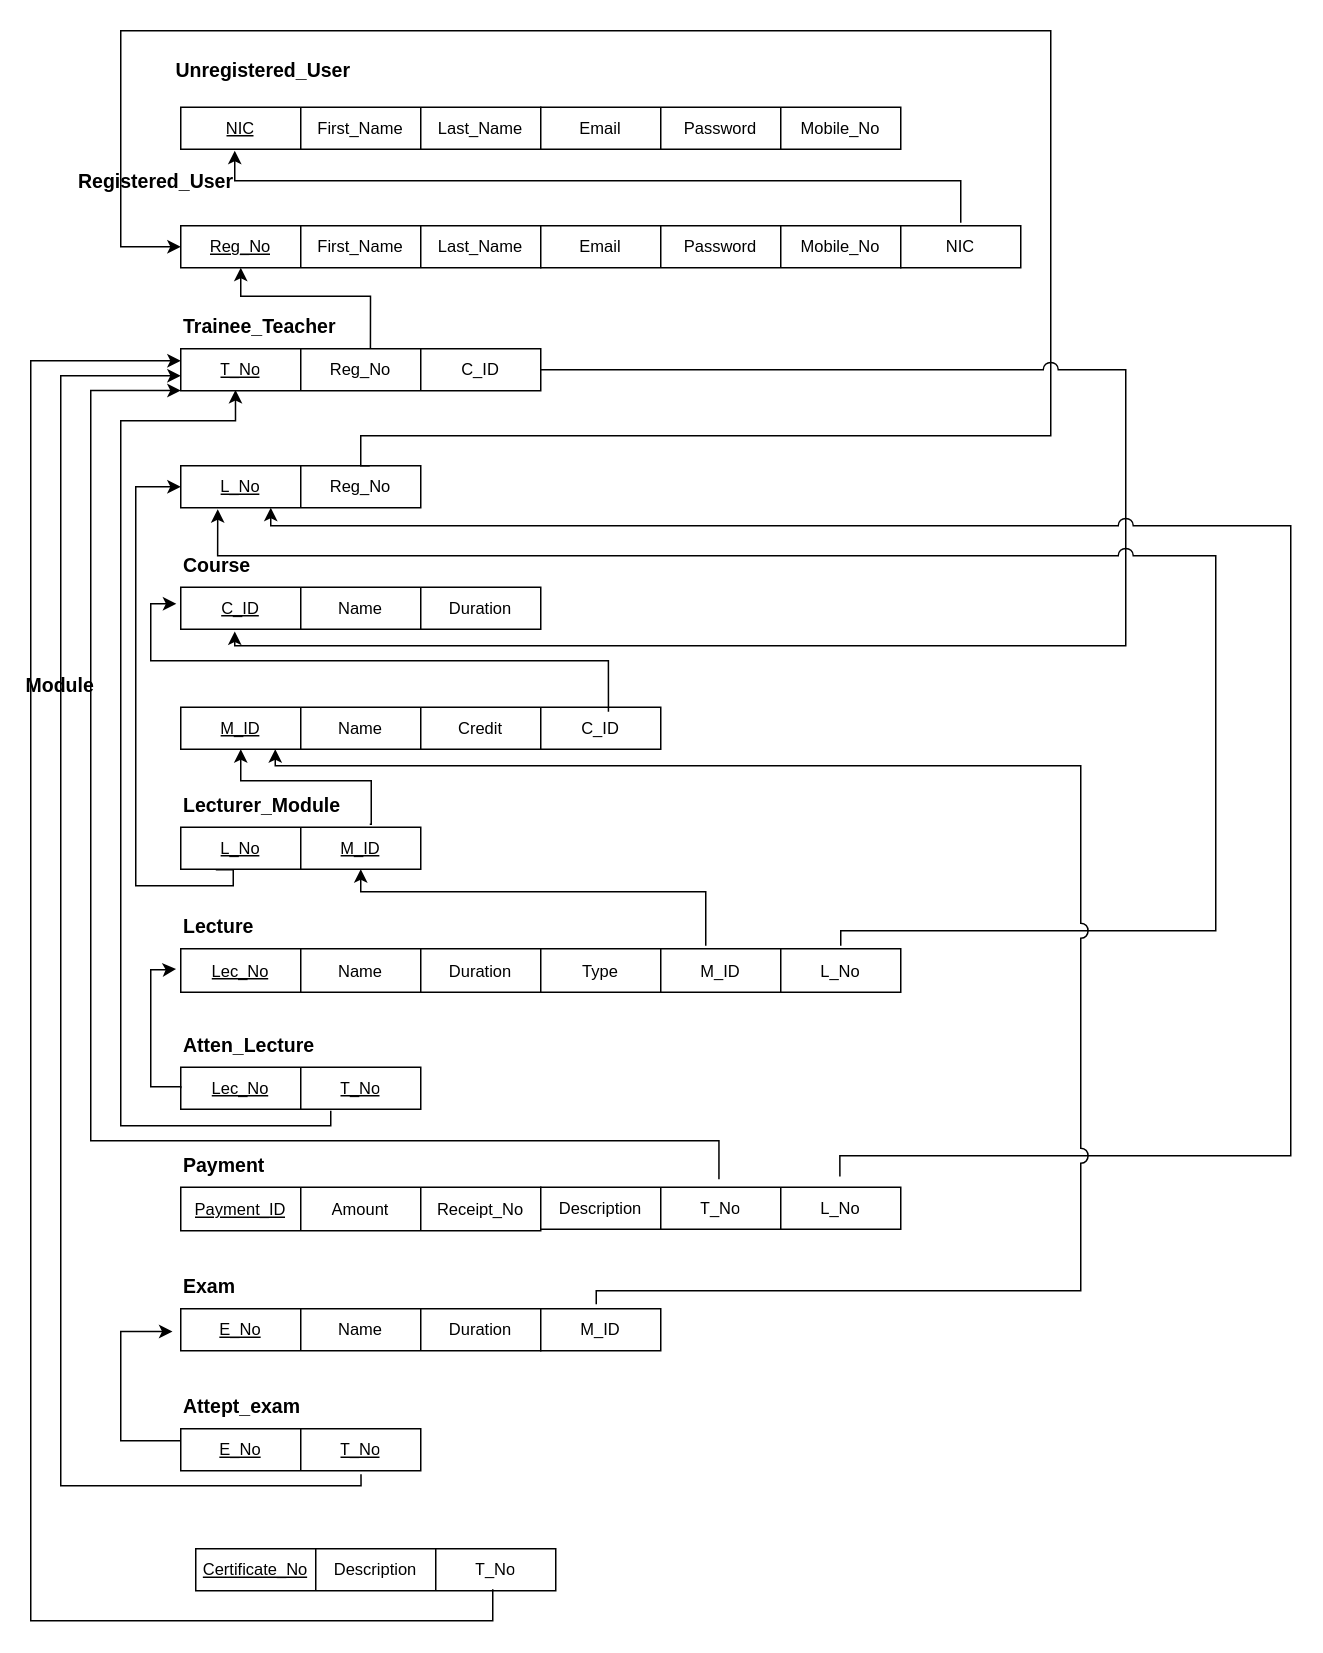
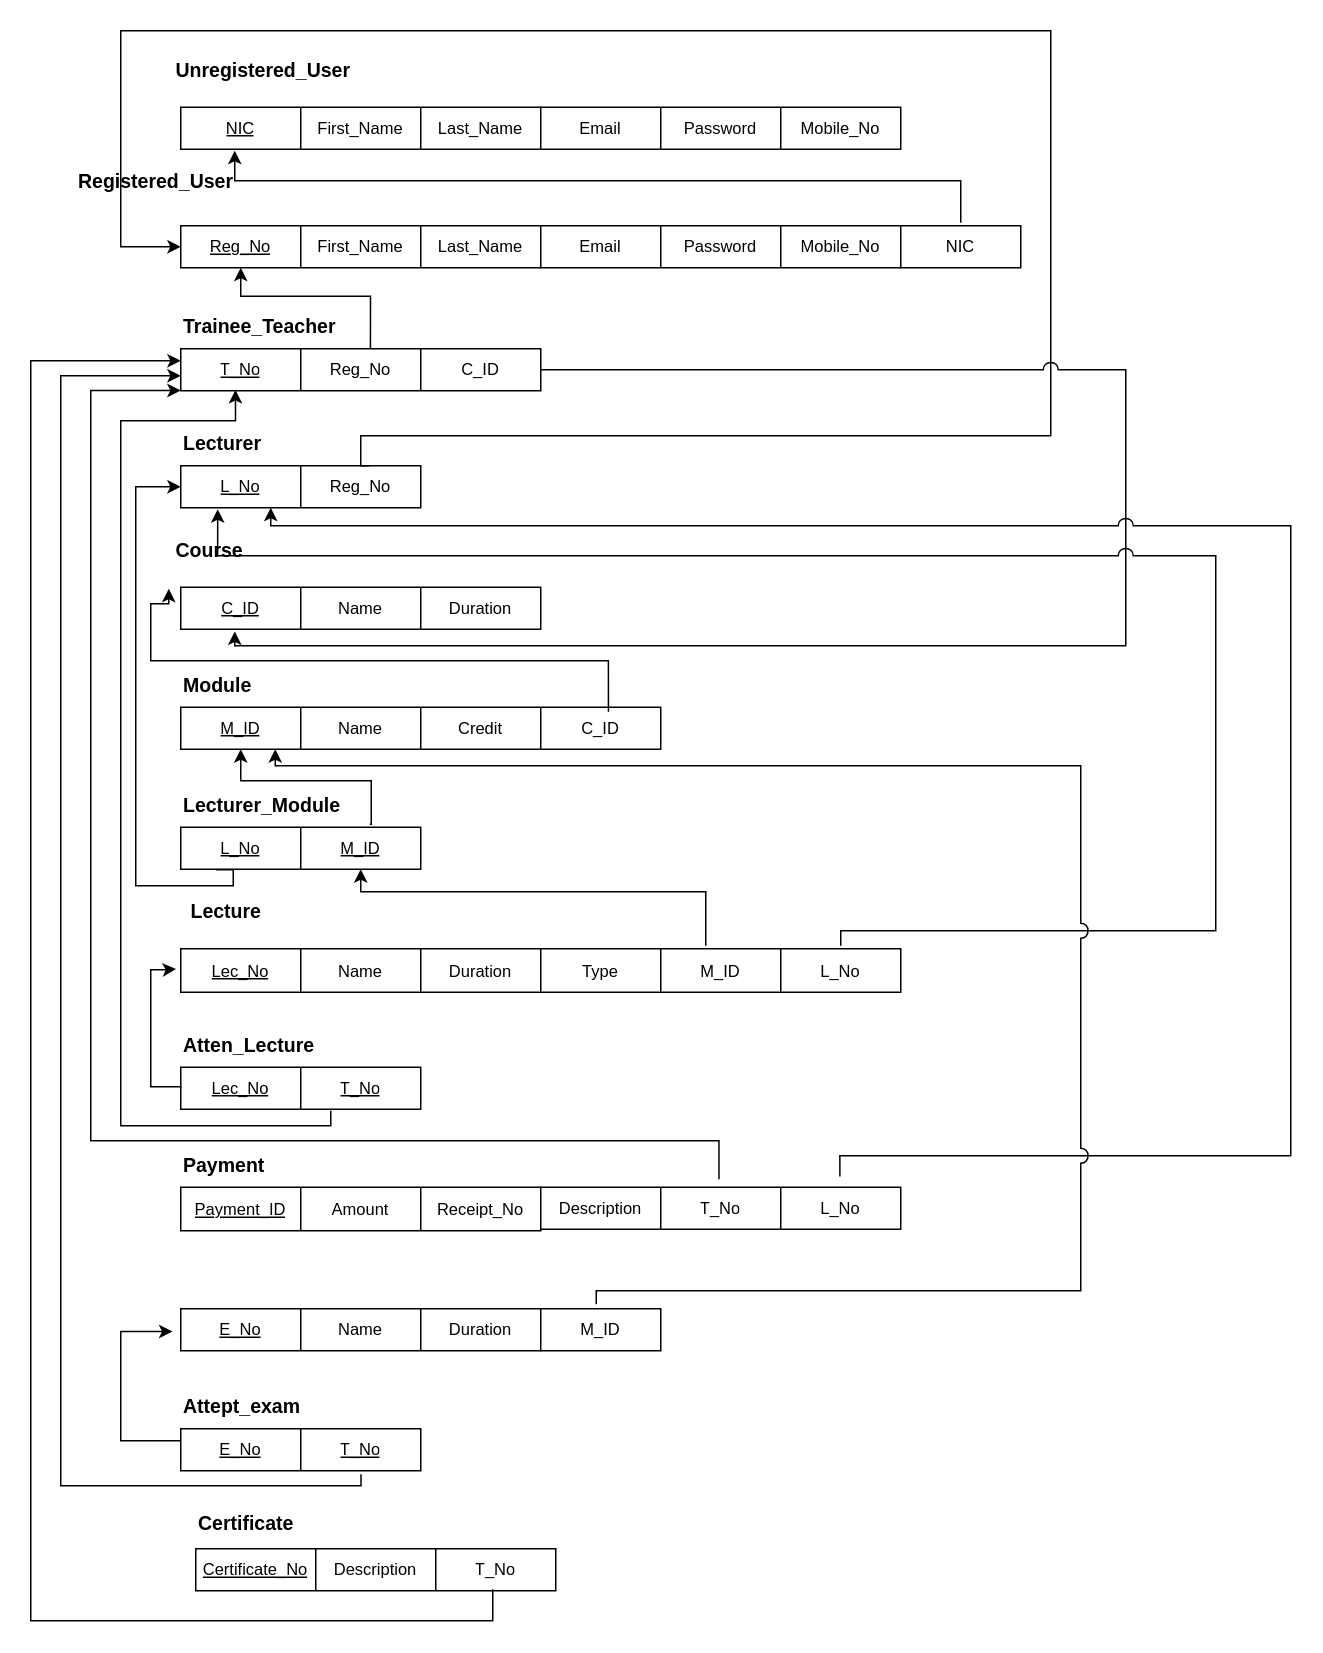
node "Lecturer": added
node "Course": moved (241, 565) -> (233, 550)
node "Module": moved (83, 685) -> (241, 685)
node "Lecture": moved (241, 926) -> (248, 911)
node "Exam": removed
node "Certificate": added
